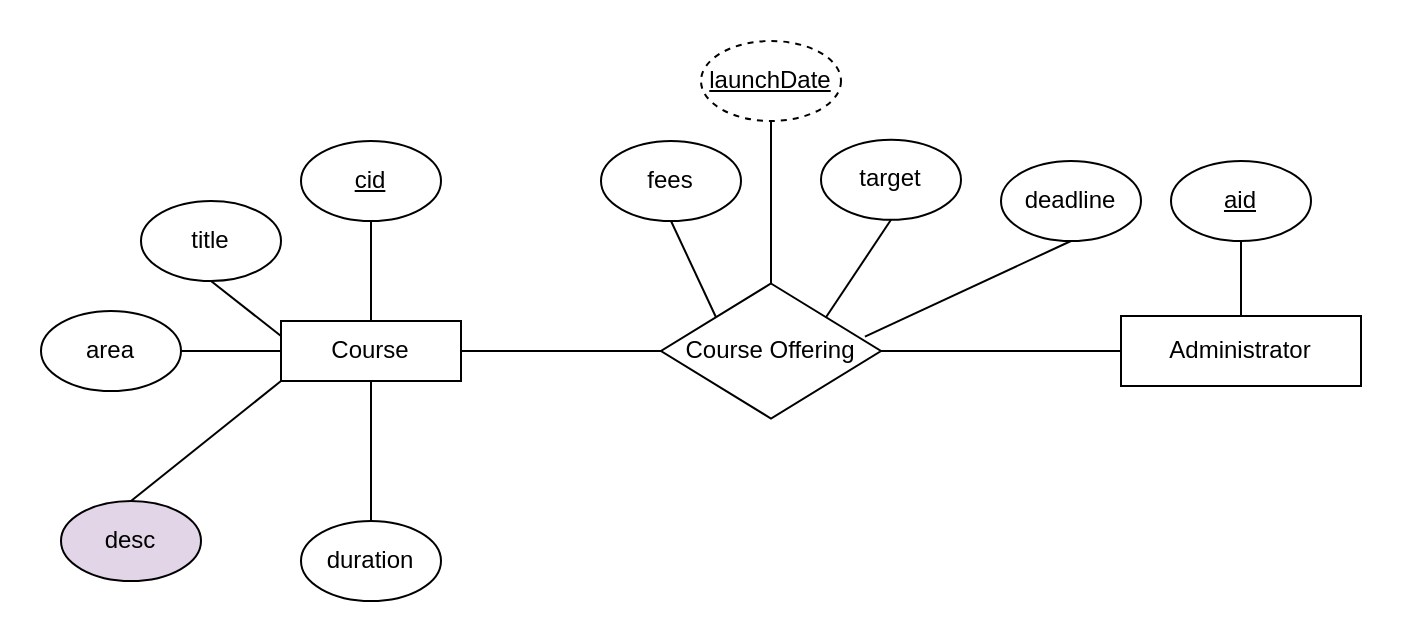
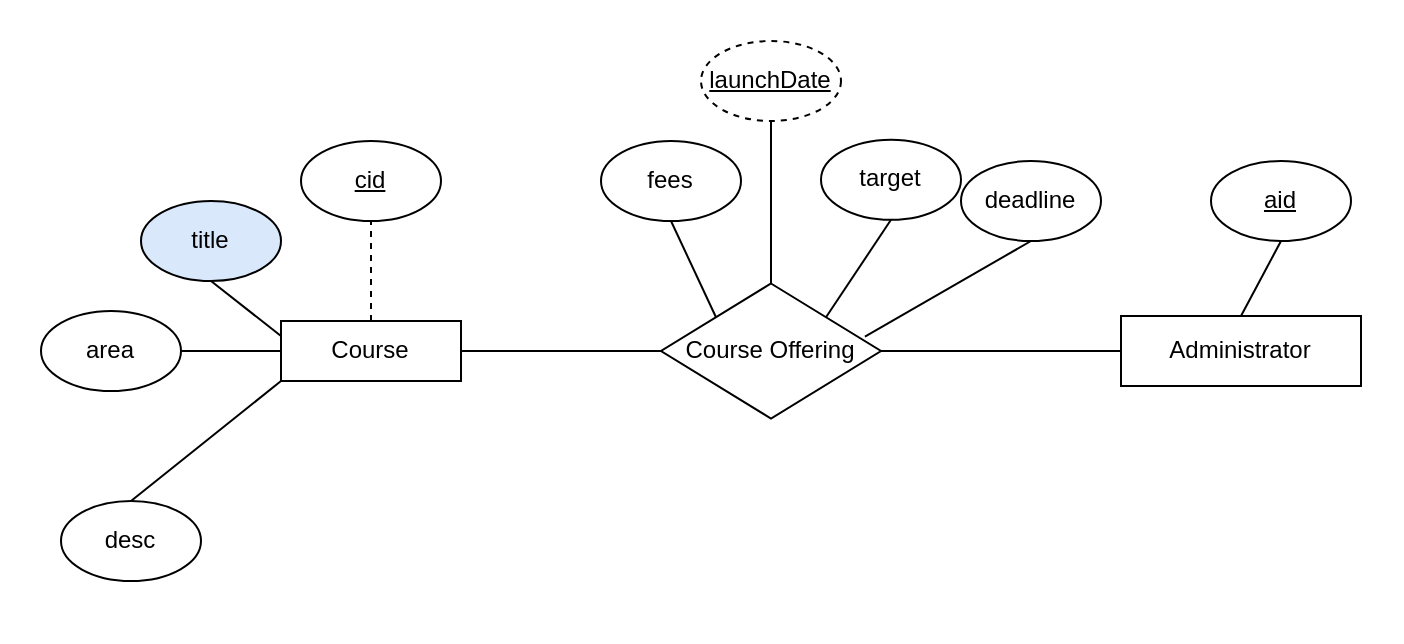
node "deadline": moved (1071, 201) -> (1031, 201)
node "aid": moved (1241, 201) -> (1281, 201)
node "title": fillcolor #ffffff -> #dae8fc
edge "cid" -- "Course": style solid -> dashed
edge "Course" -- "duration": removed
node "desc": fillcolor #e1d5e7 -> #ffffff
node "duration": removed
